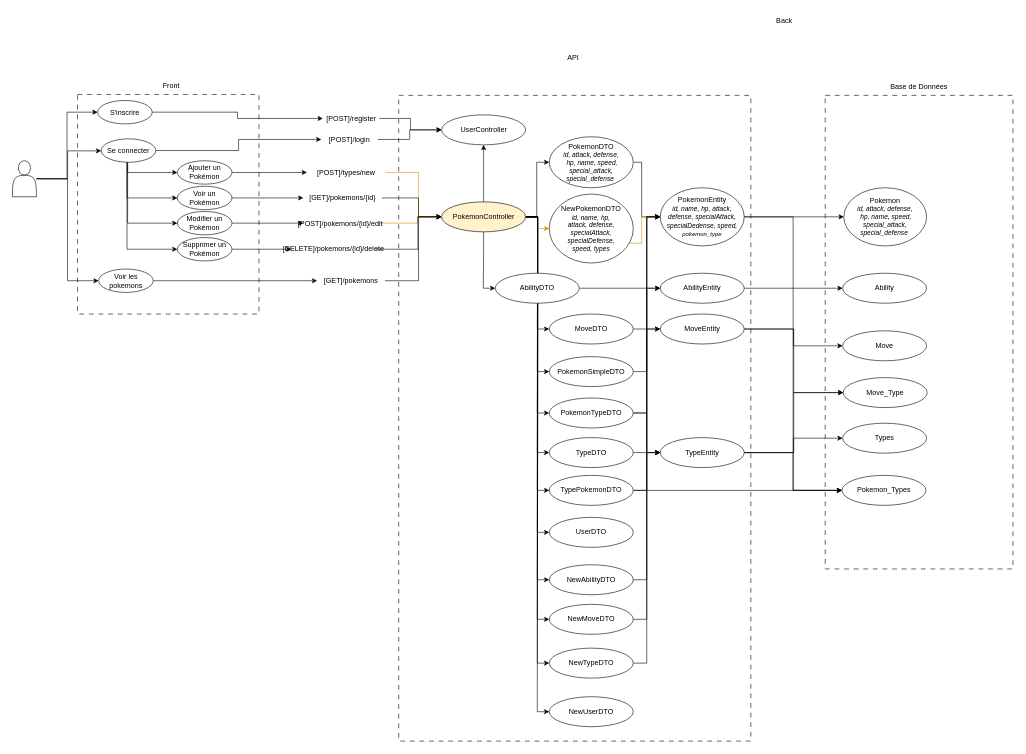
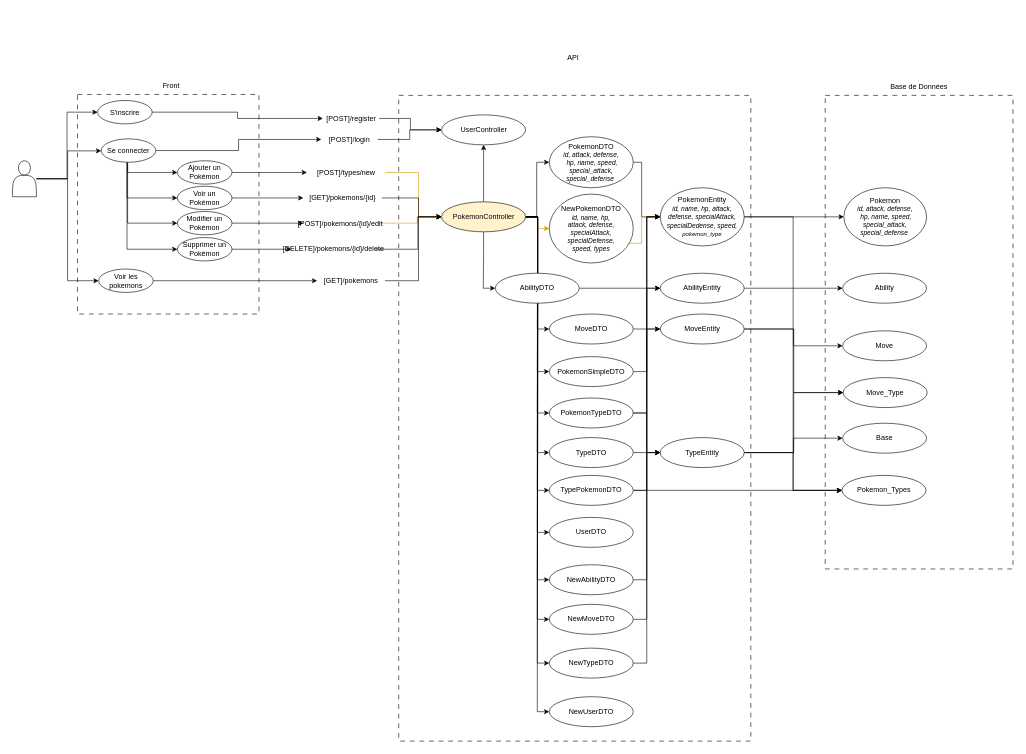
node "Back": removed
node "Types": label "Types" -> "Base"
